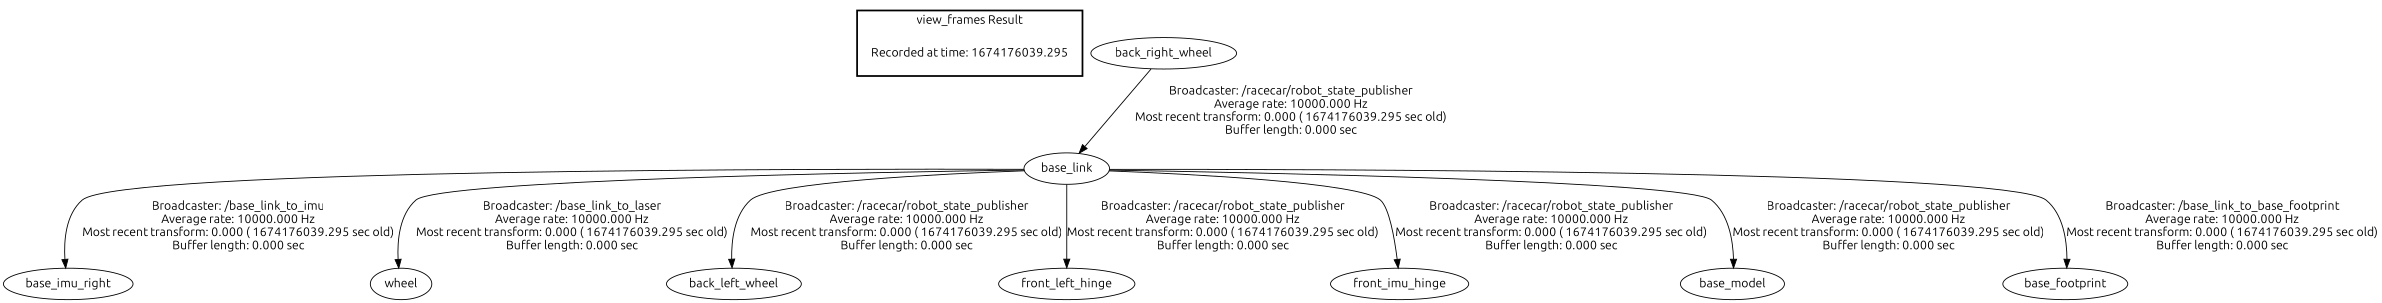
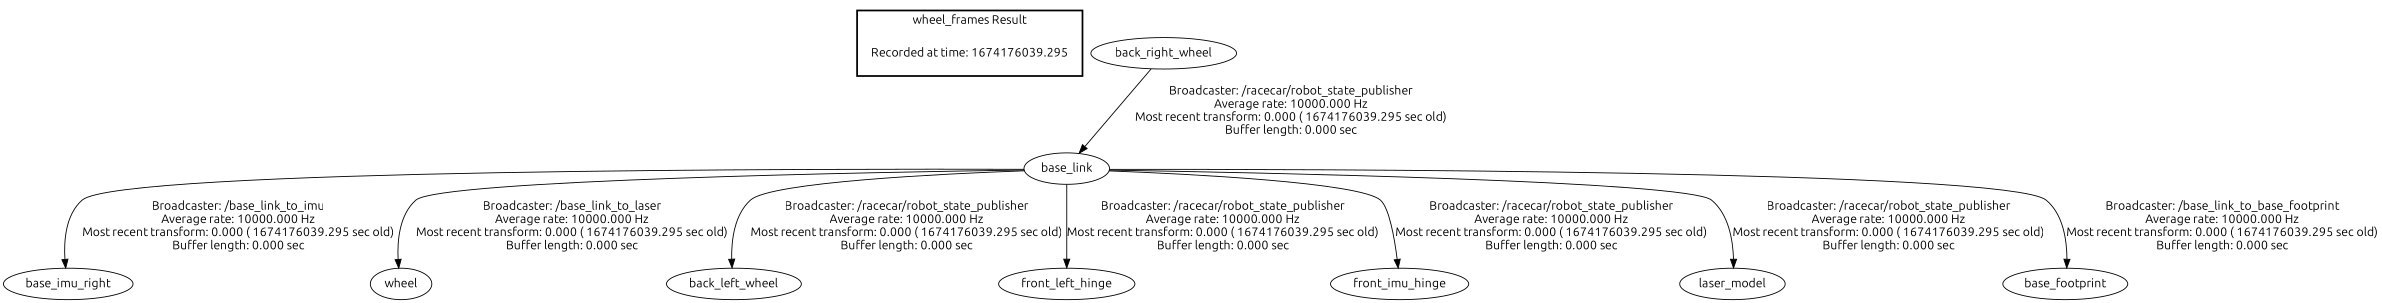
cluster "view_frames Result": label "view_frames Result" -> "wheel_frames Result"
node "base_model": label "base_model" -> "laser_model"
